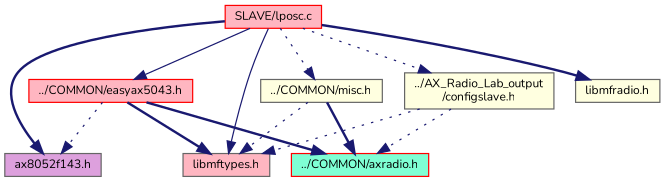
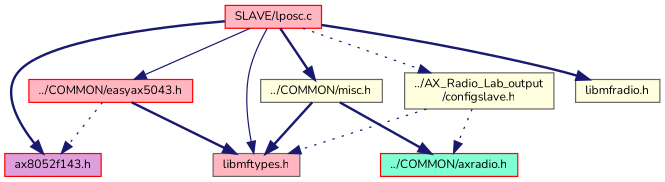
edge "SLAVE/lposc.c" -> "../COMMON/misc.h": style dotted -> bold
edge "../COMMON/misc.h" -> "libmftypes.h": style dotted -> bold
edge "../COMMON/easyax5043.h" -> "../COMMON/axradio.h": removed
node "ax8052f143.h": color gray40 -> red
